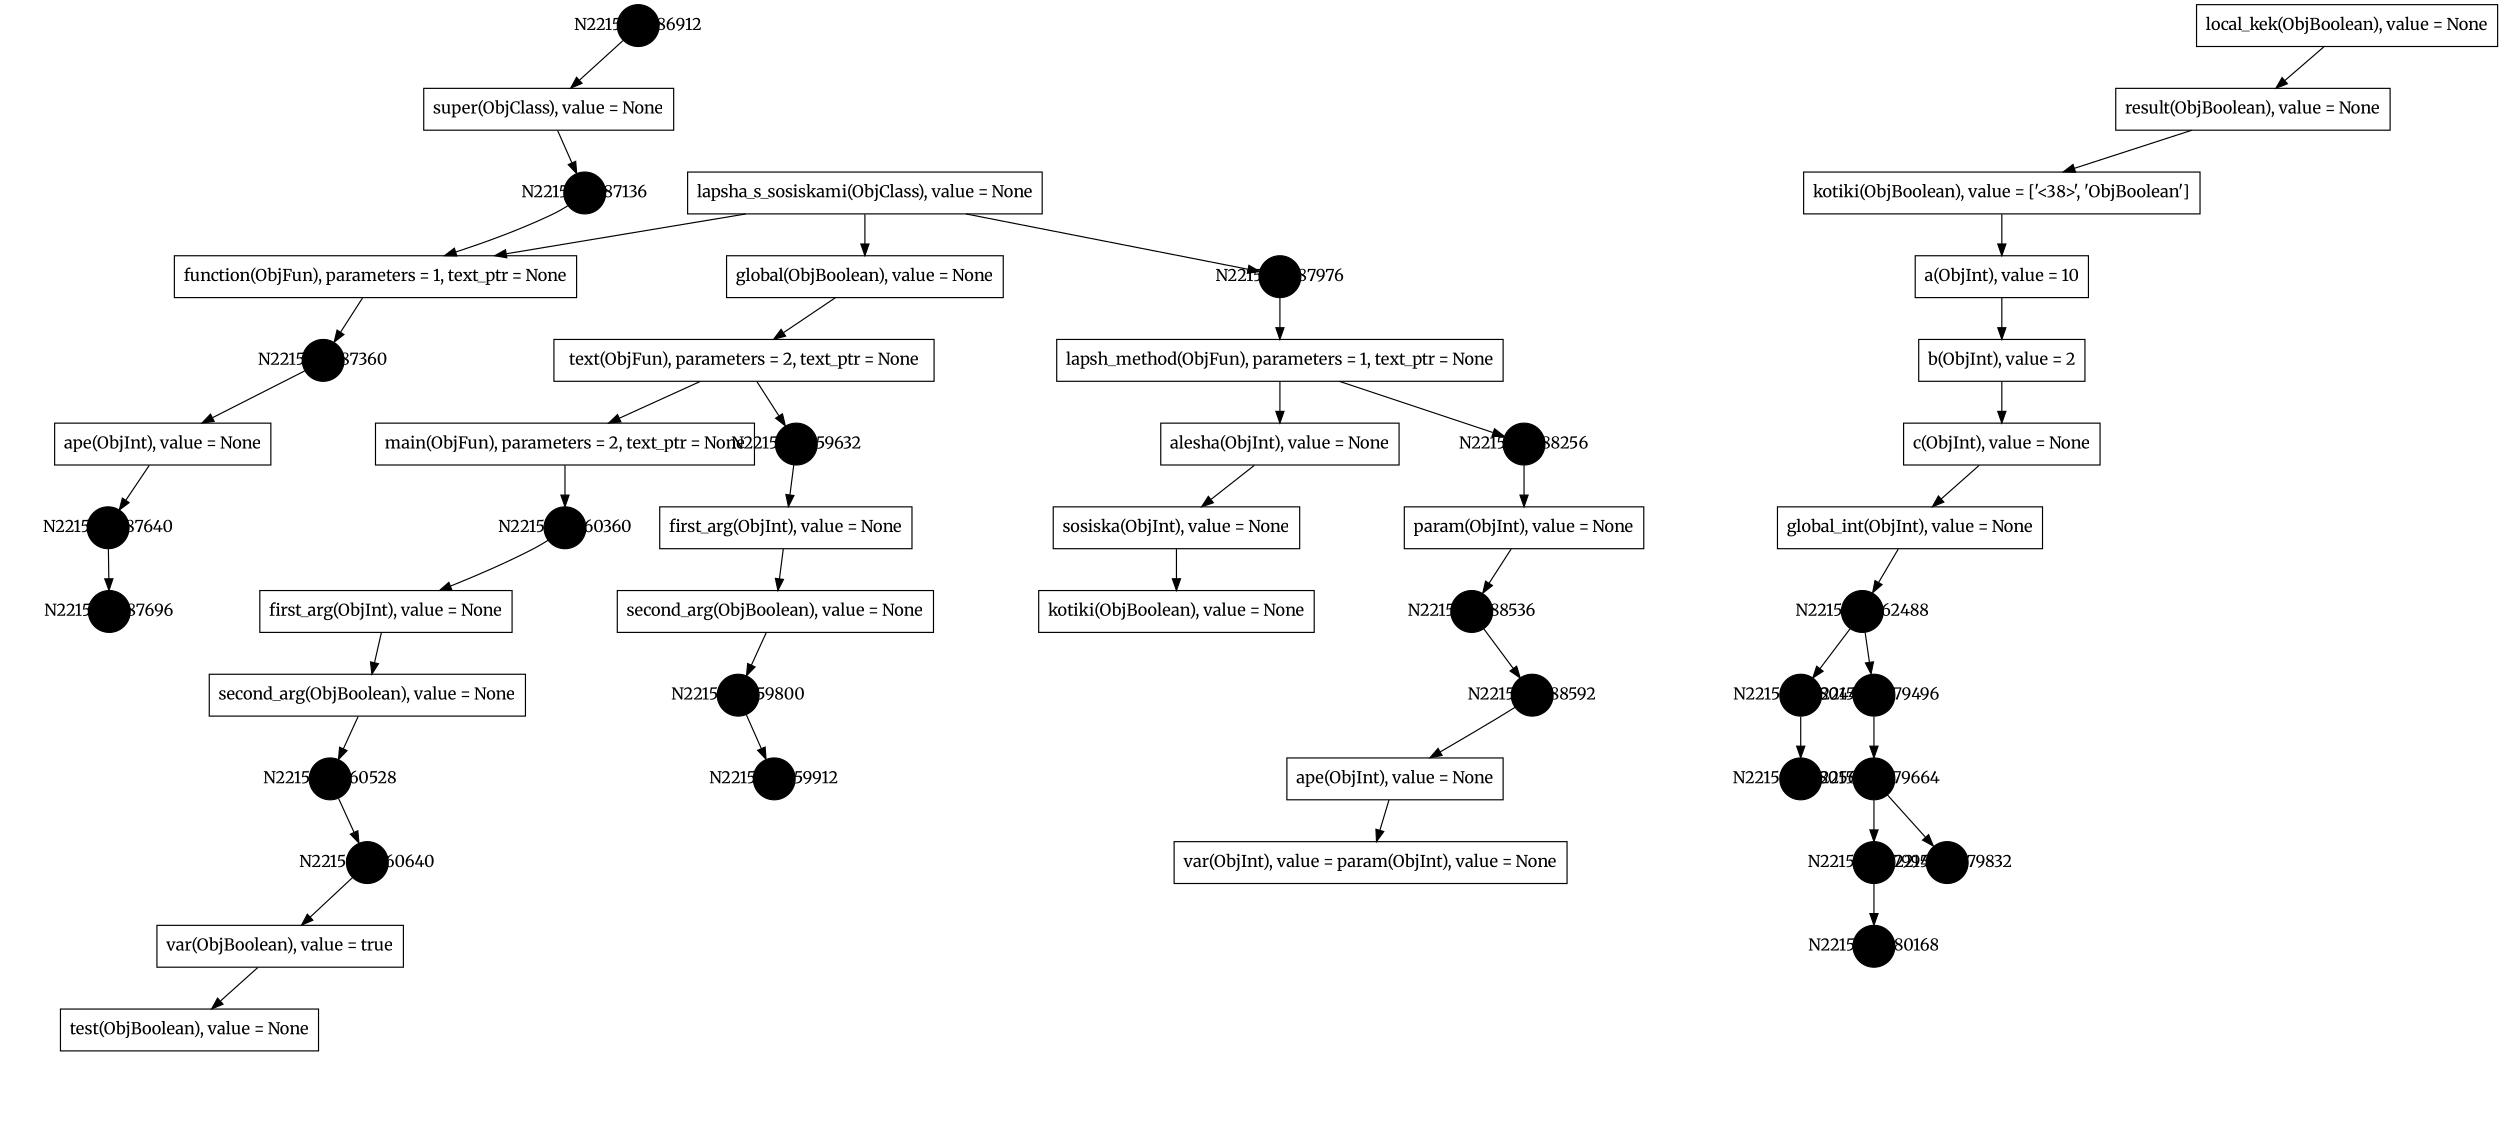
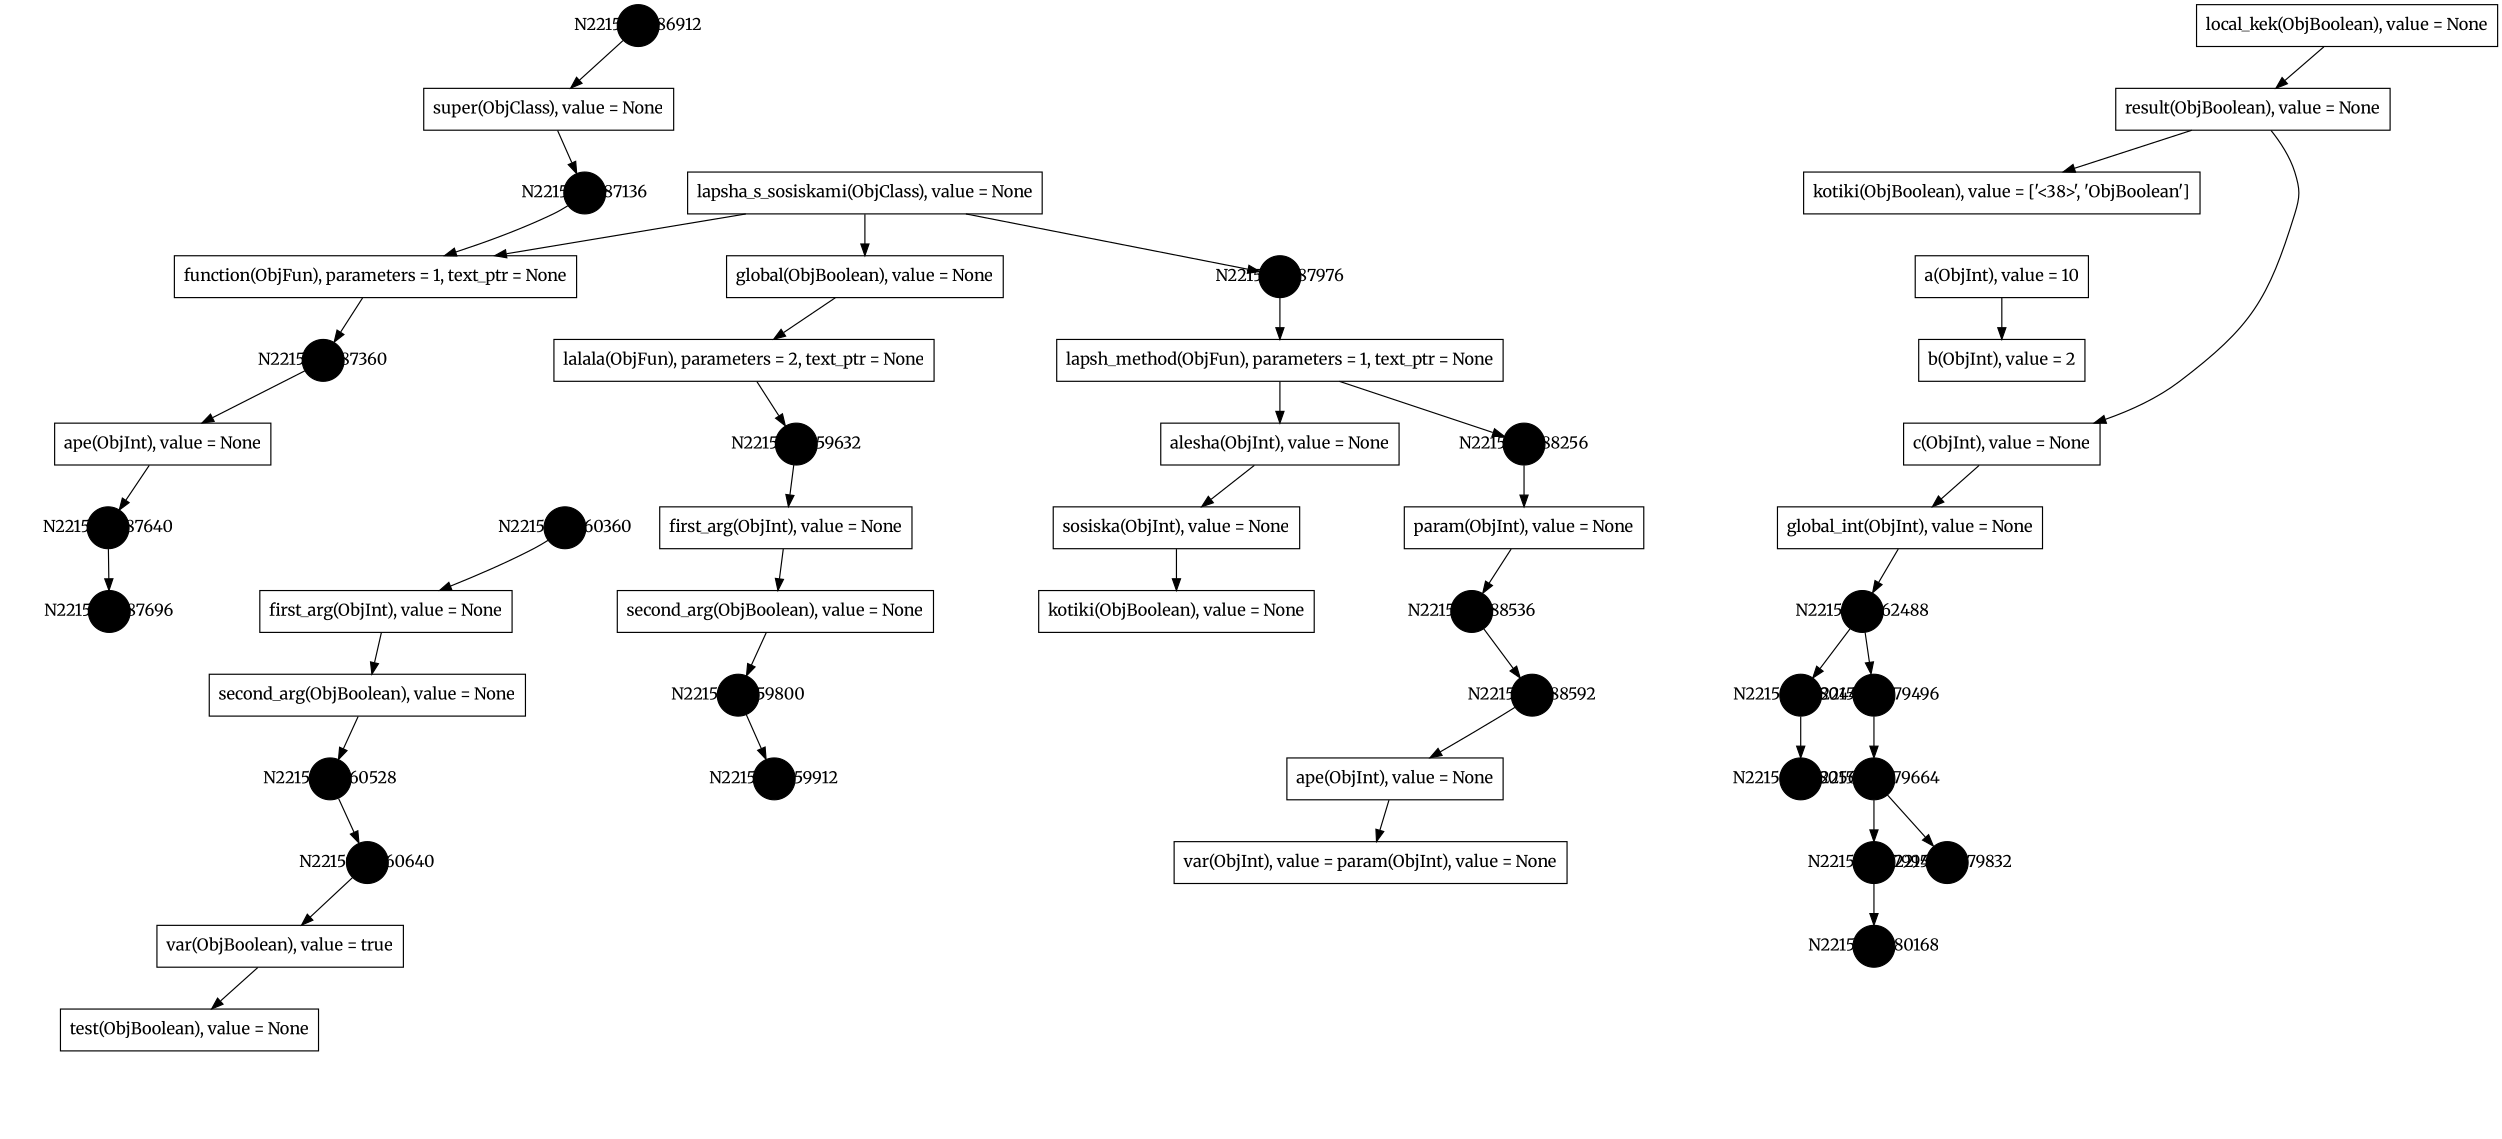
edge "kotiki(ObjBoolean), value = ['<38>', 'ObjBoolean']" -> "a(ObjInt), value = 10": removed
node "text(ObjFun), parameters = 2, text_ptr = None": label "text(ObjFun), parameters = 2, text_ptr = None" -> "lalala(ObjFun), parameters = 2, text_ptr = None"
edge "b(ObjInt), value = 2" -> "c(ObjInt), value = None": now "result(ObjBoolean), value = None" -> "c(ObjInt), value = None"
node "main(ObjFun), parameters = 2, text_ptr = None": removed
